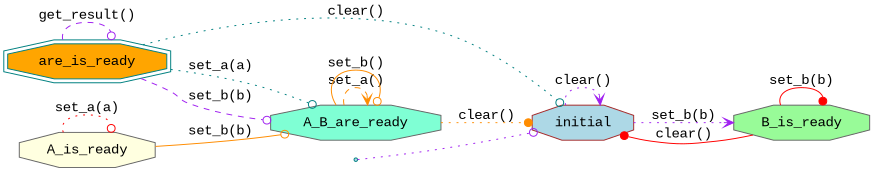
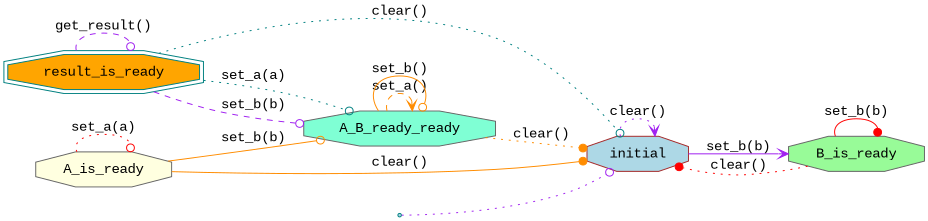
node "are_is_ready": label "are_is_ready" -> "result_is_ready"
node "A_B_are_ready": label "A_B_are_ready" -> "A_B_ready_ready"
edge "initial" -> "B_is_ready": style dotted -> solid
edge "B_is_ready" -> "initial": style solid -> dotted
edge "A_is_ready" -> "initial": added, label "clear()"
